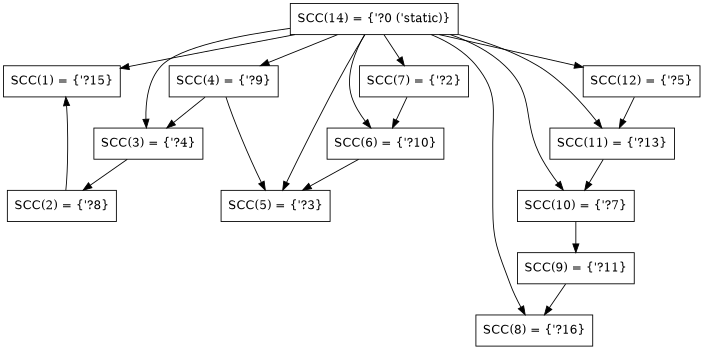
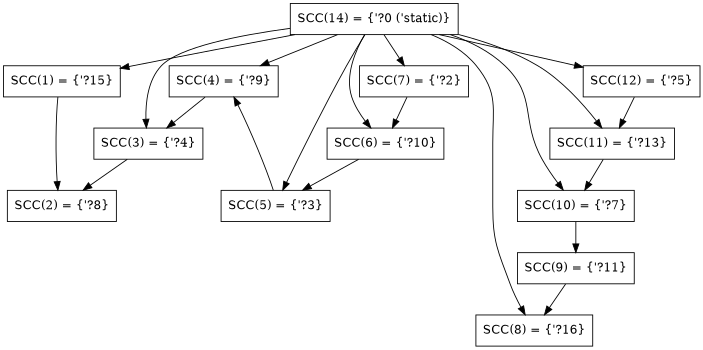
edge "SCC(4) = {'?9}" -> "SCC(5) = {'?3}": reversed
edge "SCC(2) = {'?8}" -> "SCC(1) = {'?15}": reversed
